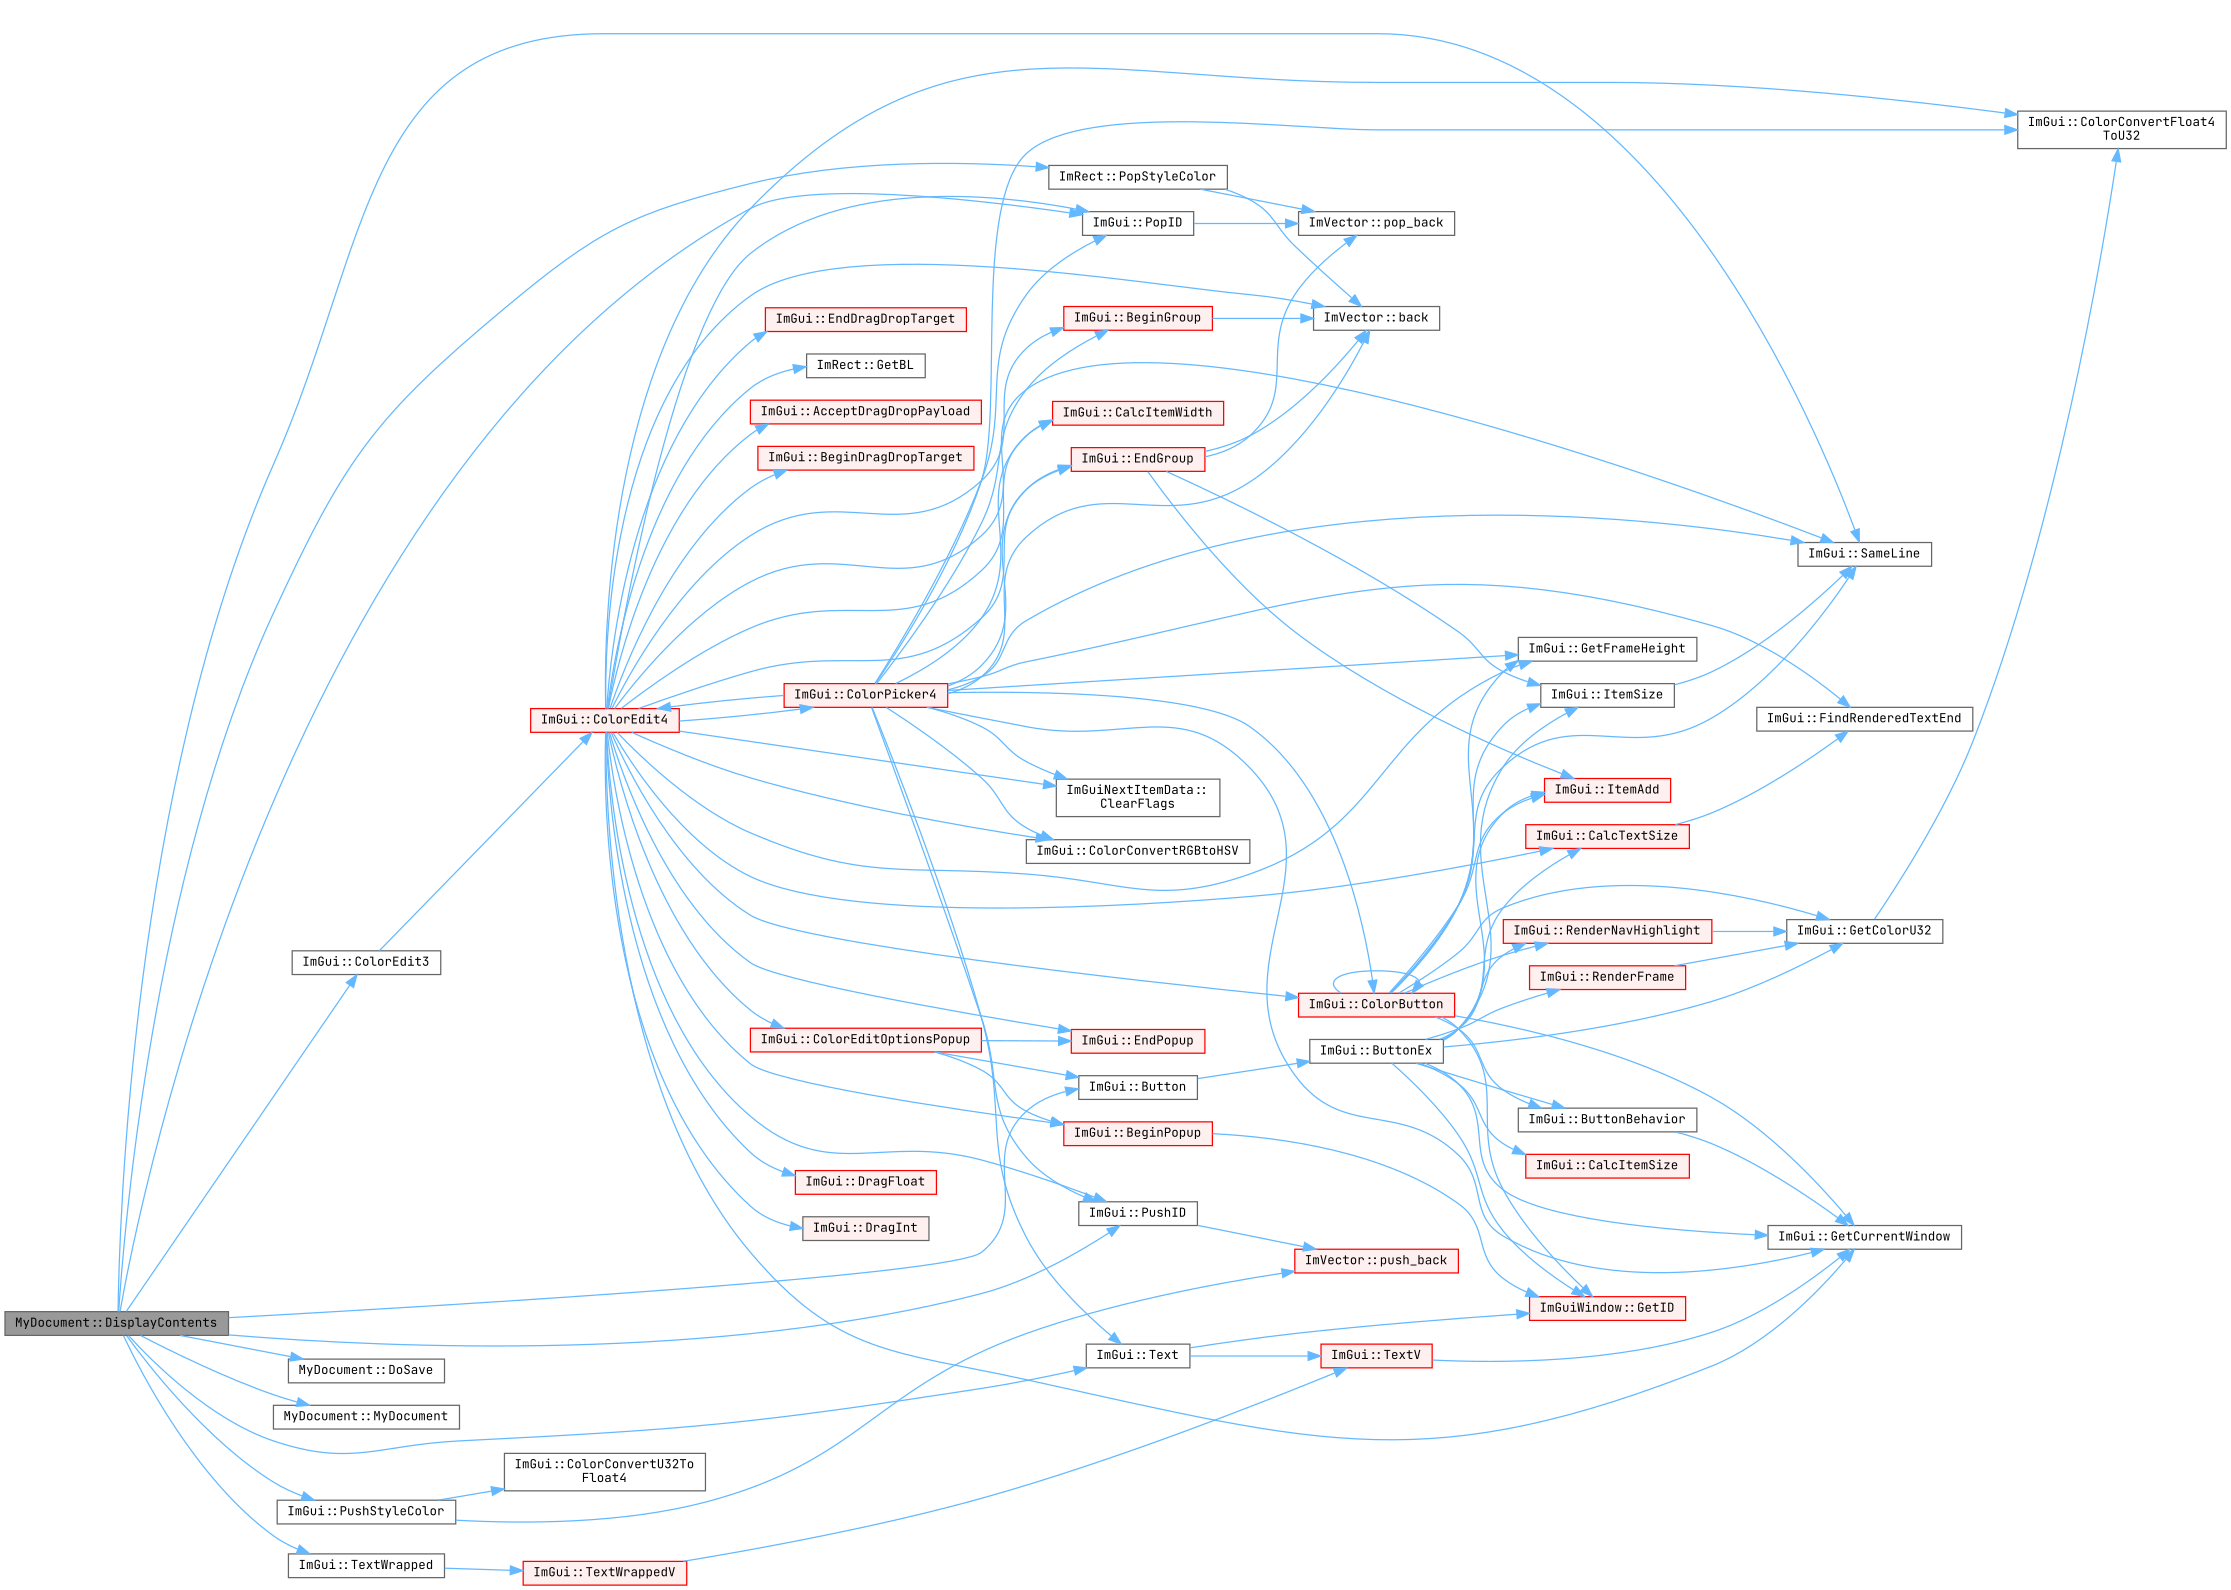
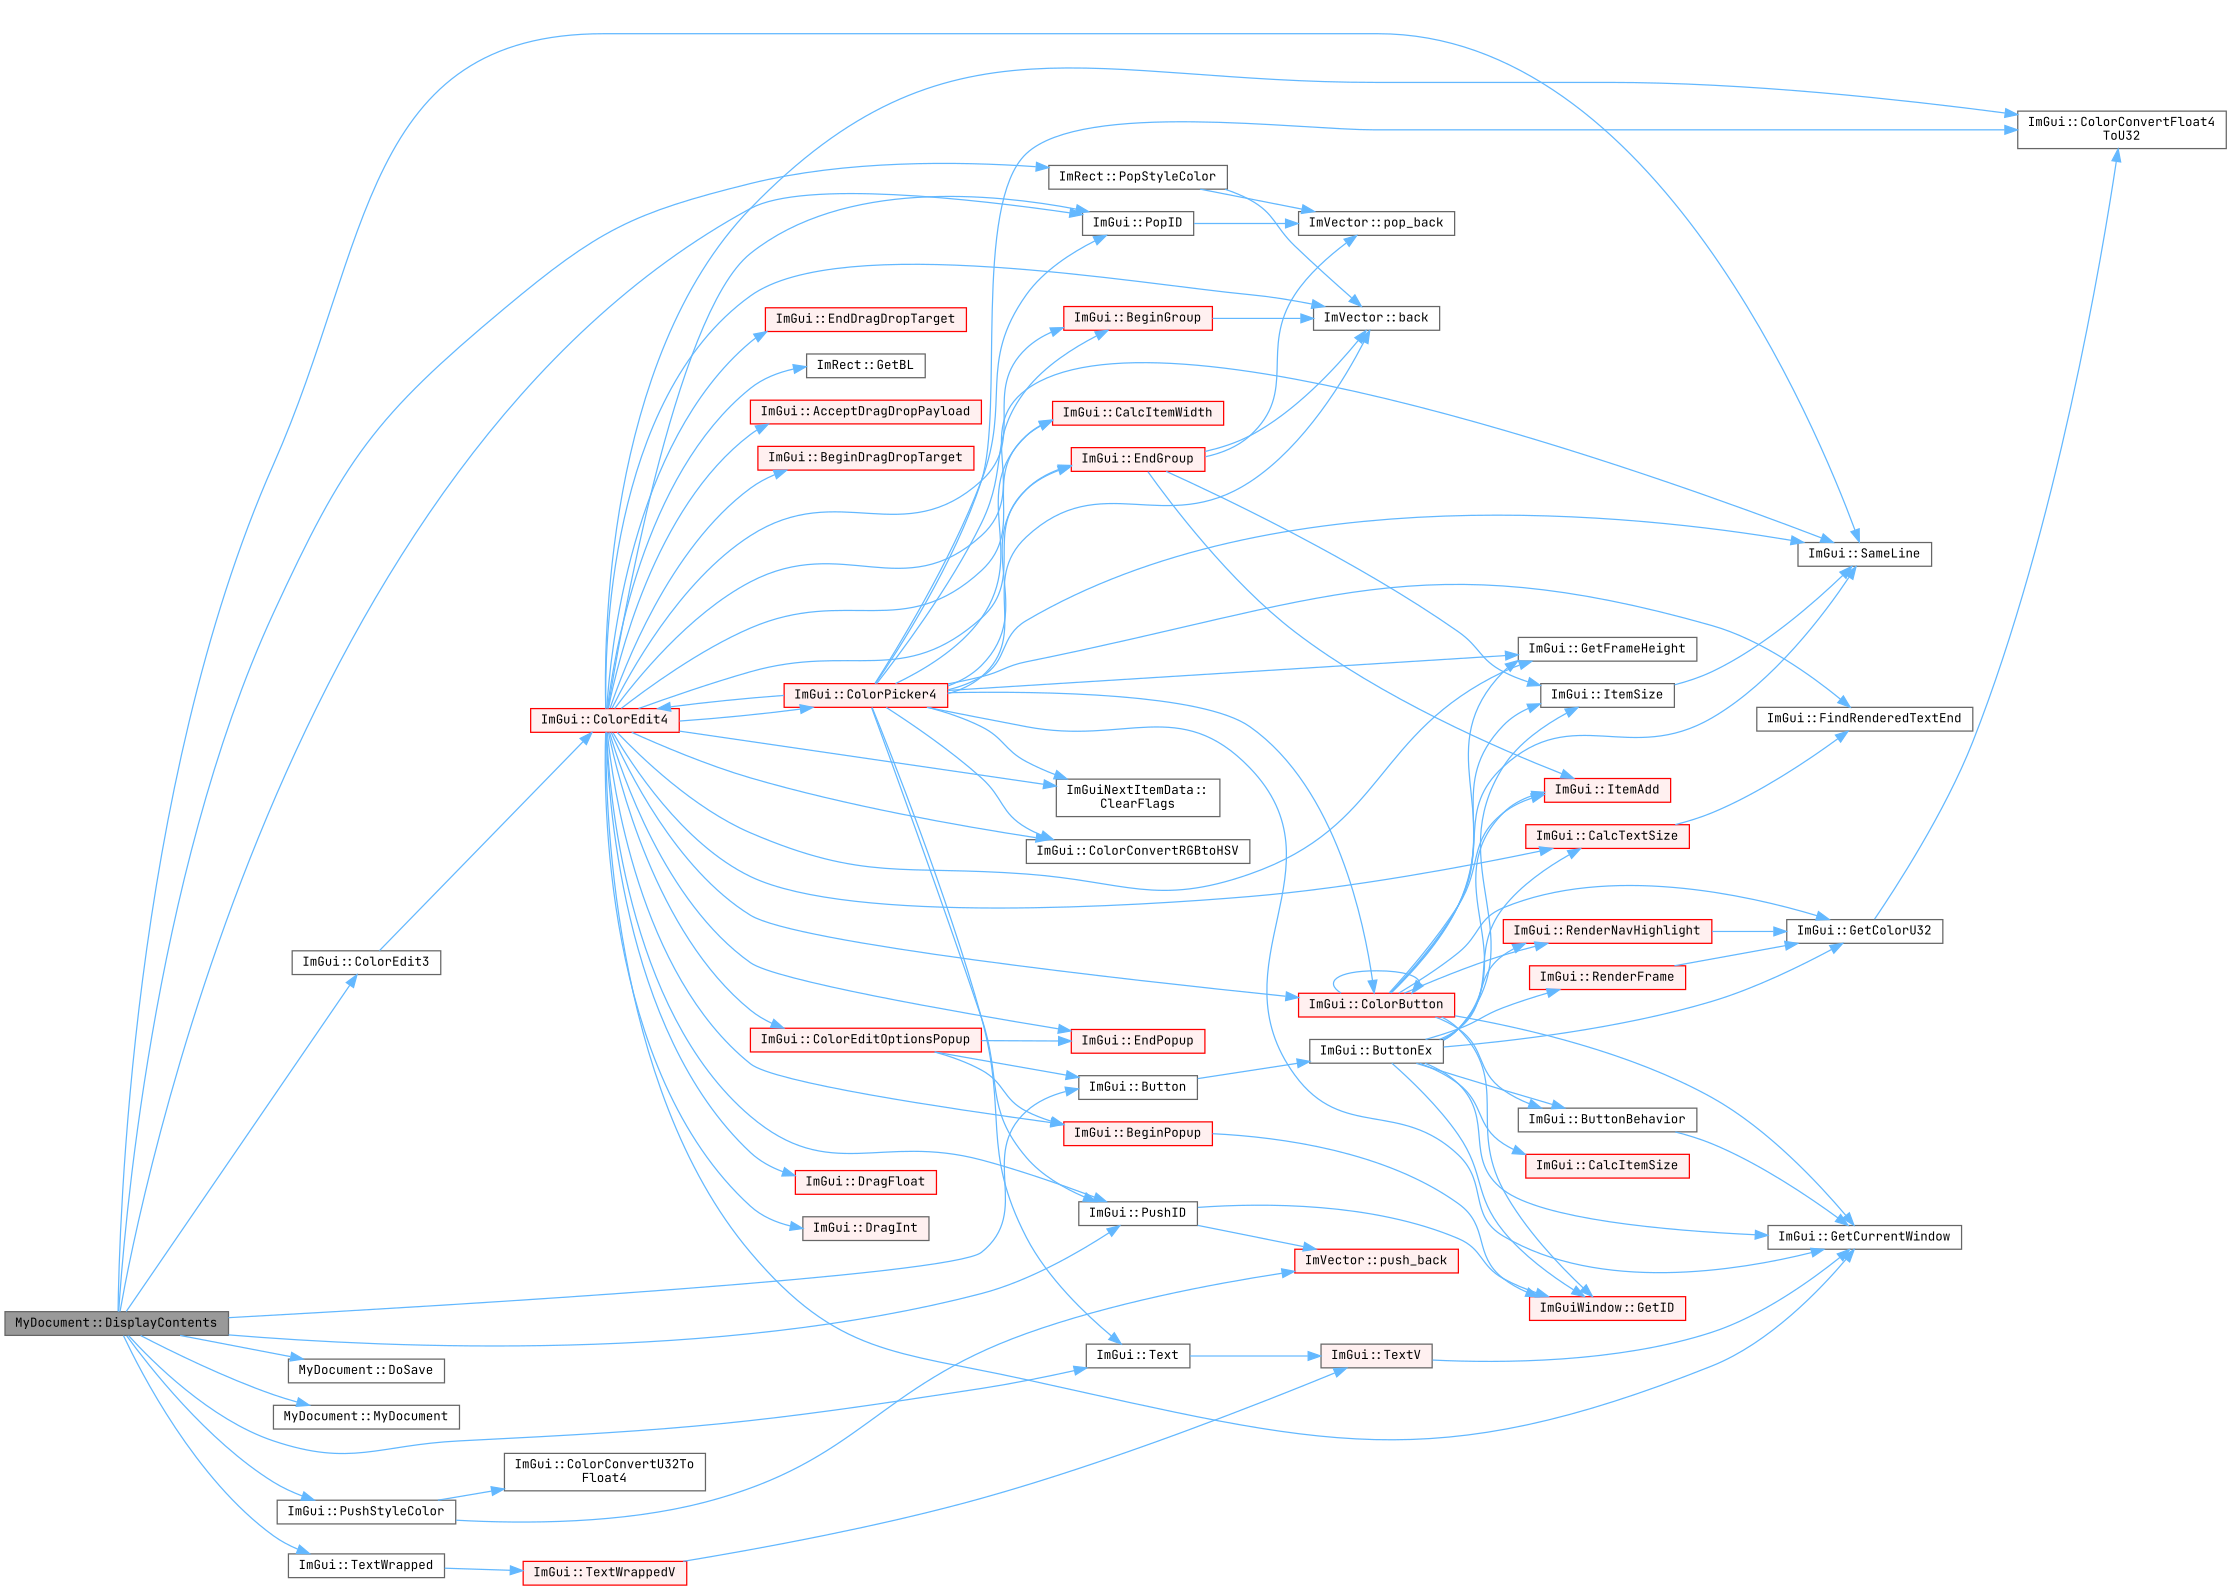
edge "ImGui::Text" -> "ImGuiWindow::GetID": now "ImGui::PushID" -> "ImGuiWindow::GetID"
node "ImGui::TextV": color red -> grey40
